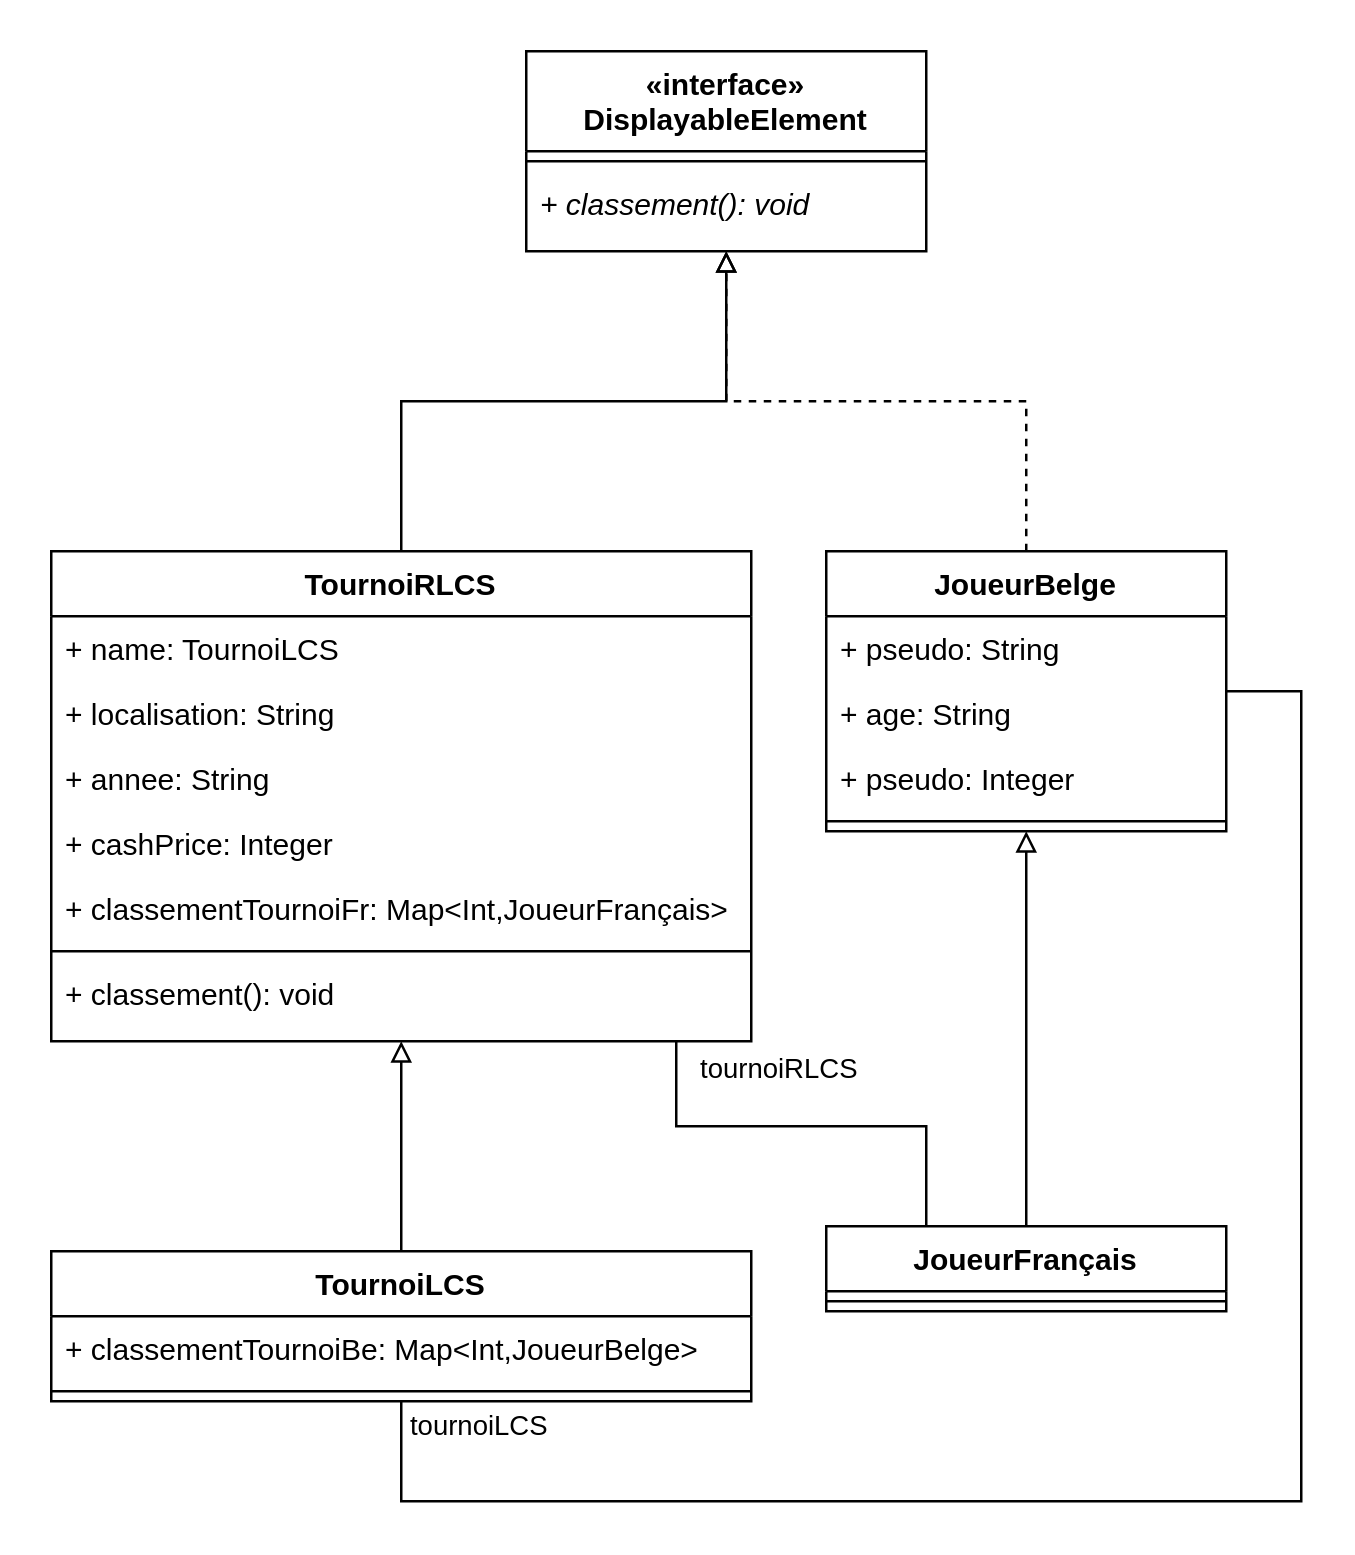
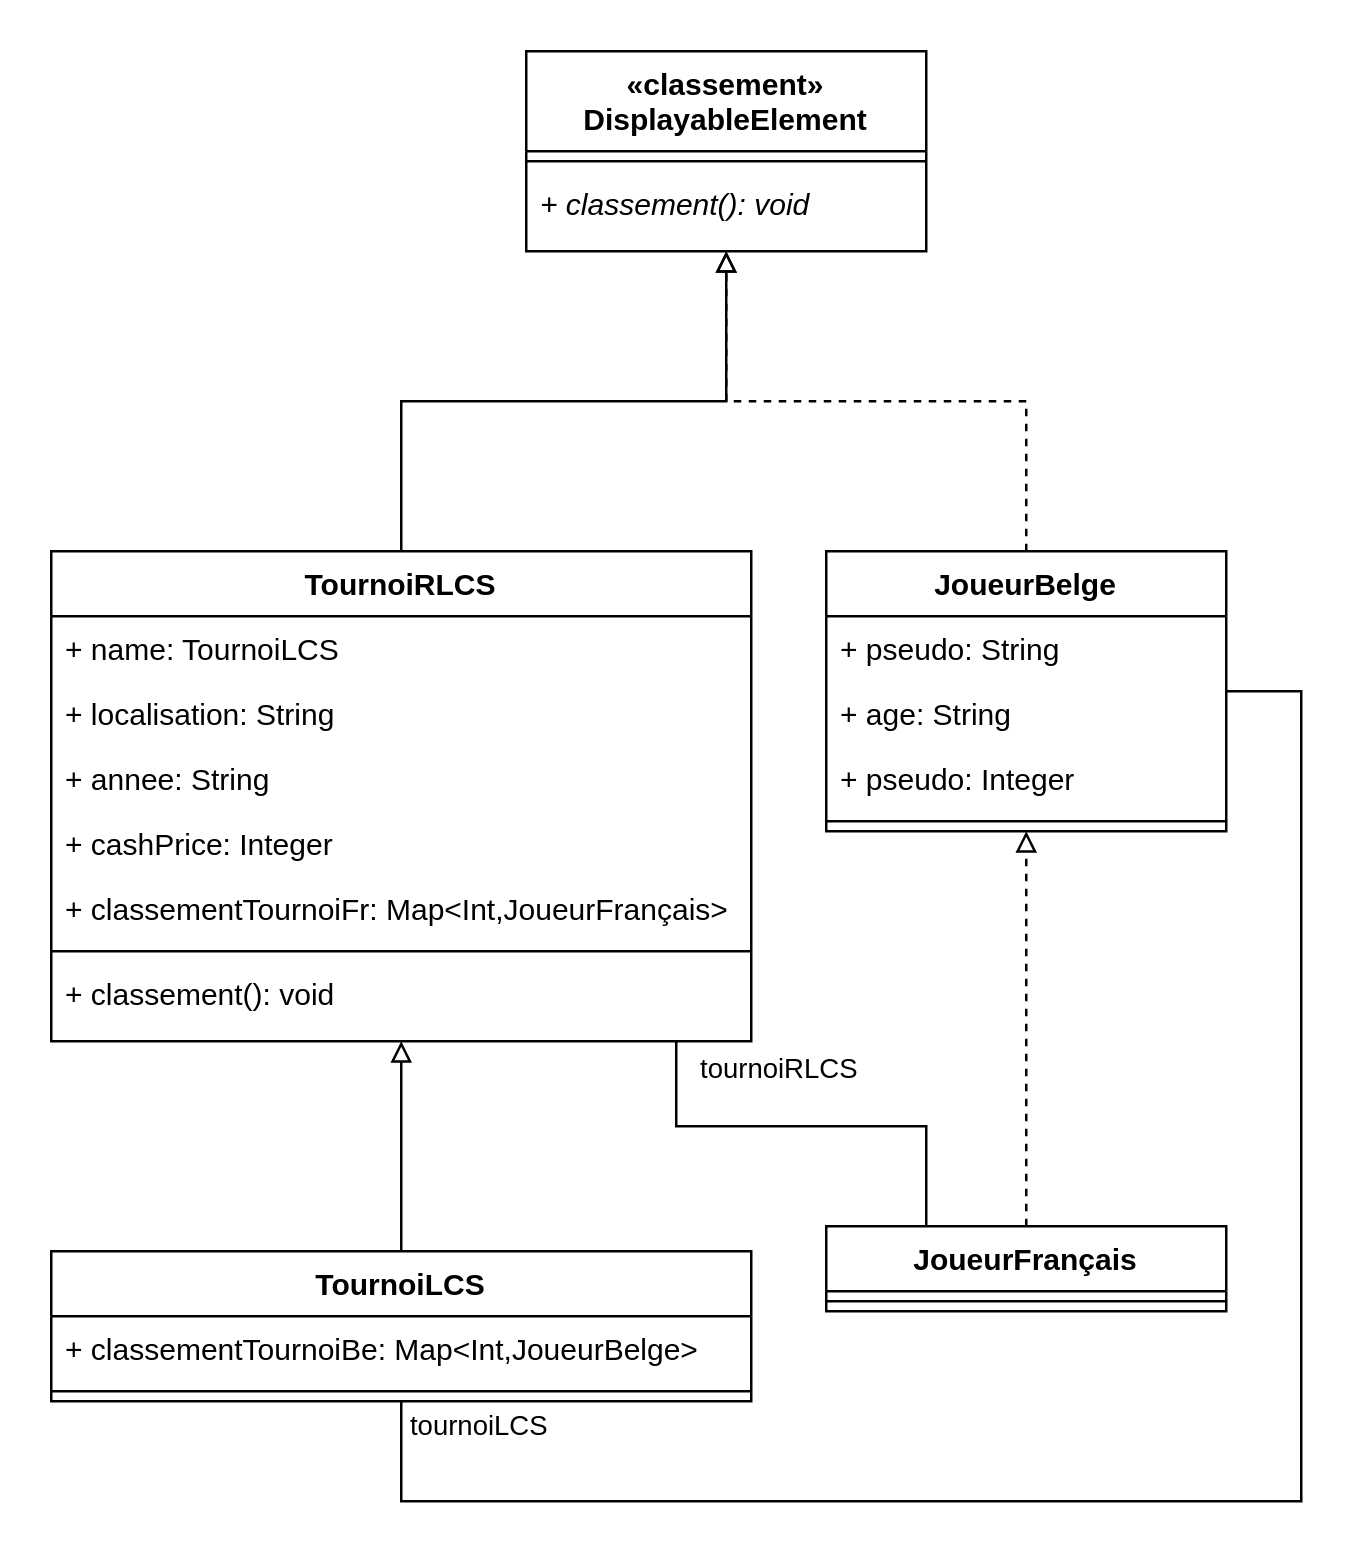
node "«interface» DisplayableElement": label "«interface» DisplayableElement" -> "«classement» DisplayableElement"
edge "JoueurFrançais" -> "JoueurBelge": style solid -> dashed
